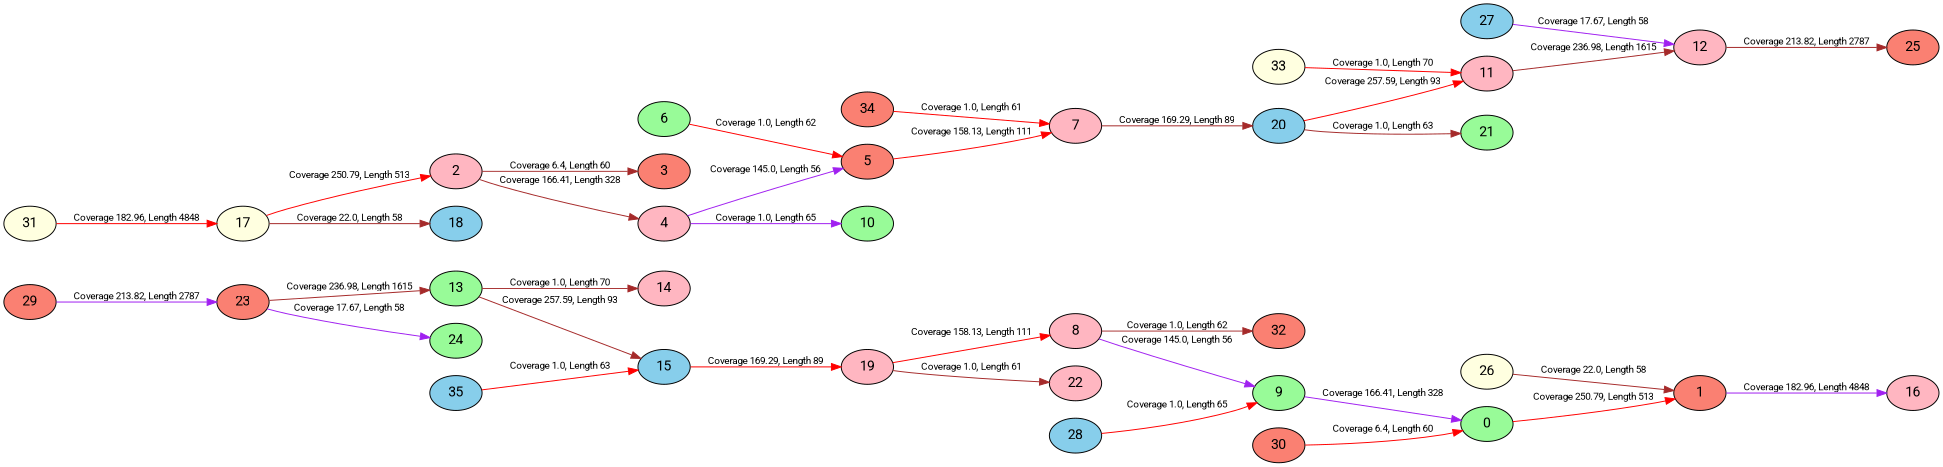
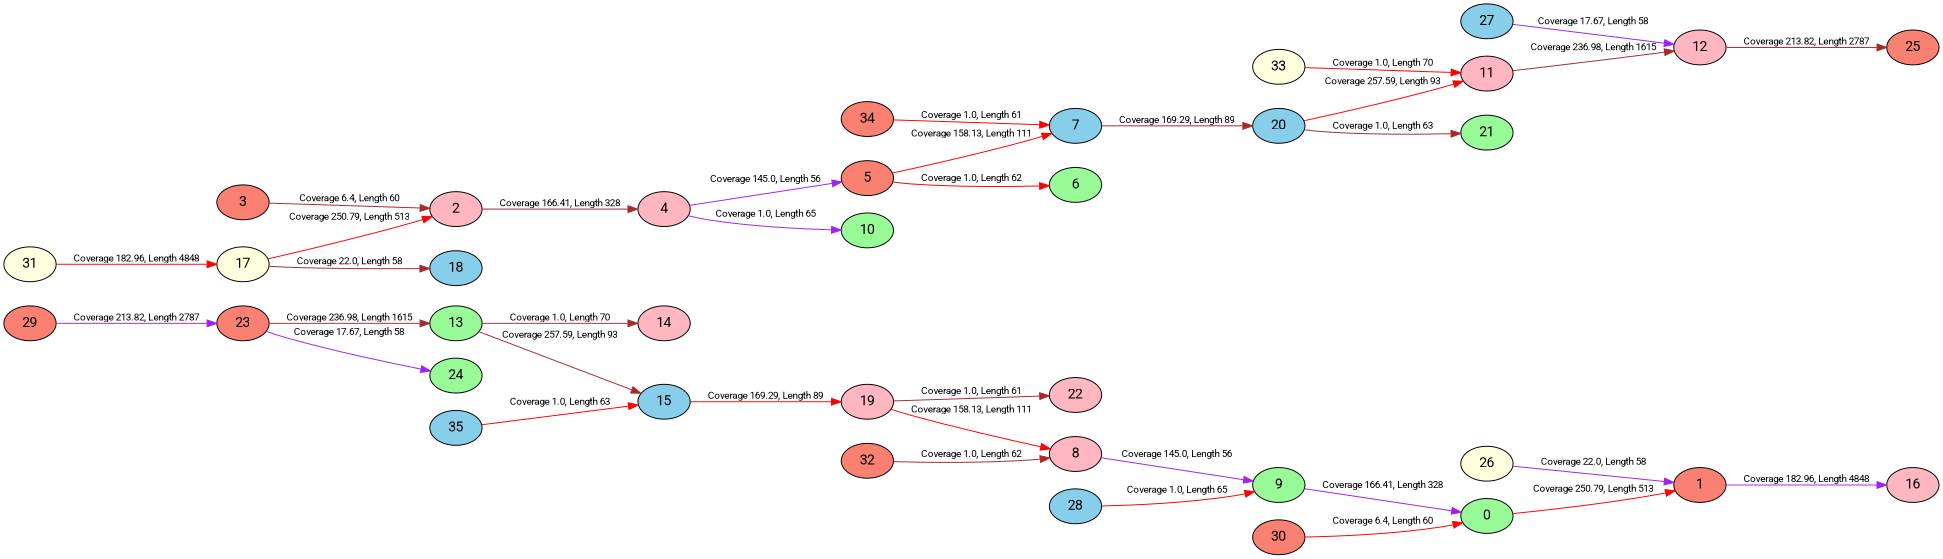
node "7": fillcolor lightpink -> skyblue
edge "6" -> "5": reversed
edge "2" -> "3": reversed
edge "8" -> "32": reversed
edge "26" -> "1": color brown -> purple
